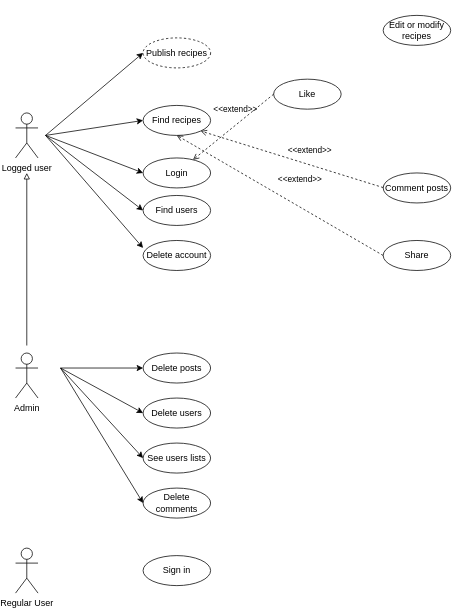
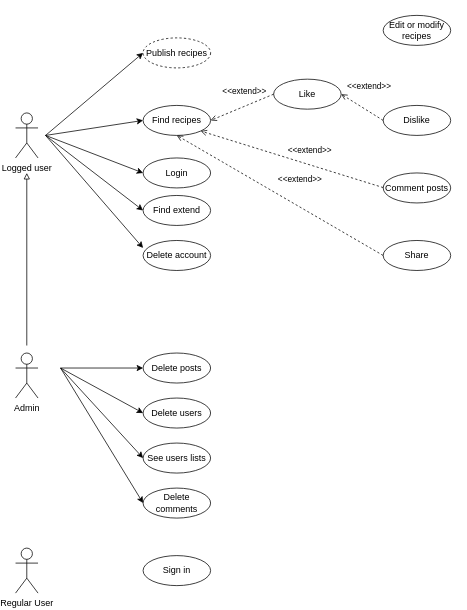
edge "Dislike" -> "Like": added, label "<<extend>>"
node "Dislike": added
edge "Like" -> "Login": now "Like" -> "Find recipes"
node "Find users": label "Find users" -> "Find extend"
